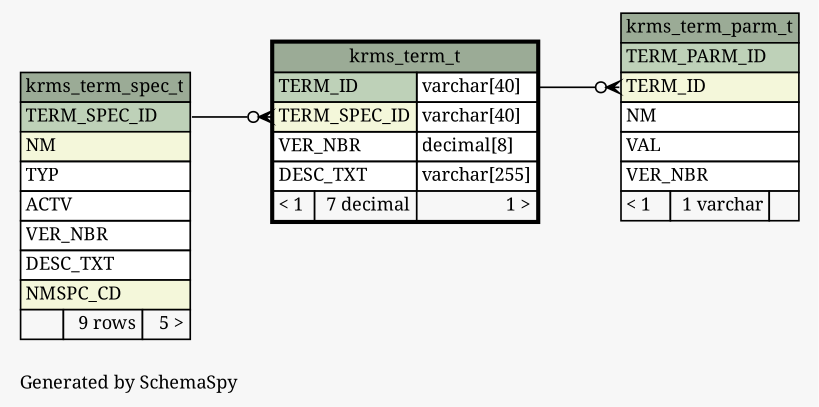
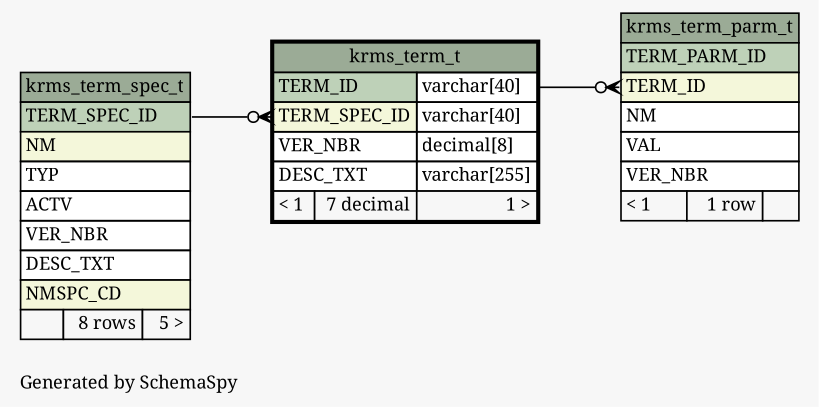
node "krms_term_parm_t": text "1 varchar" -> "1 row"
node "krms_term_spec_t": text "9 rows" -> "8 rows"
